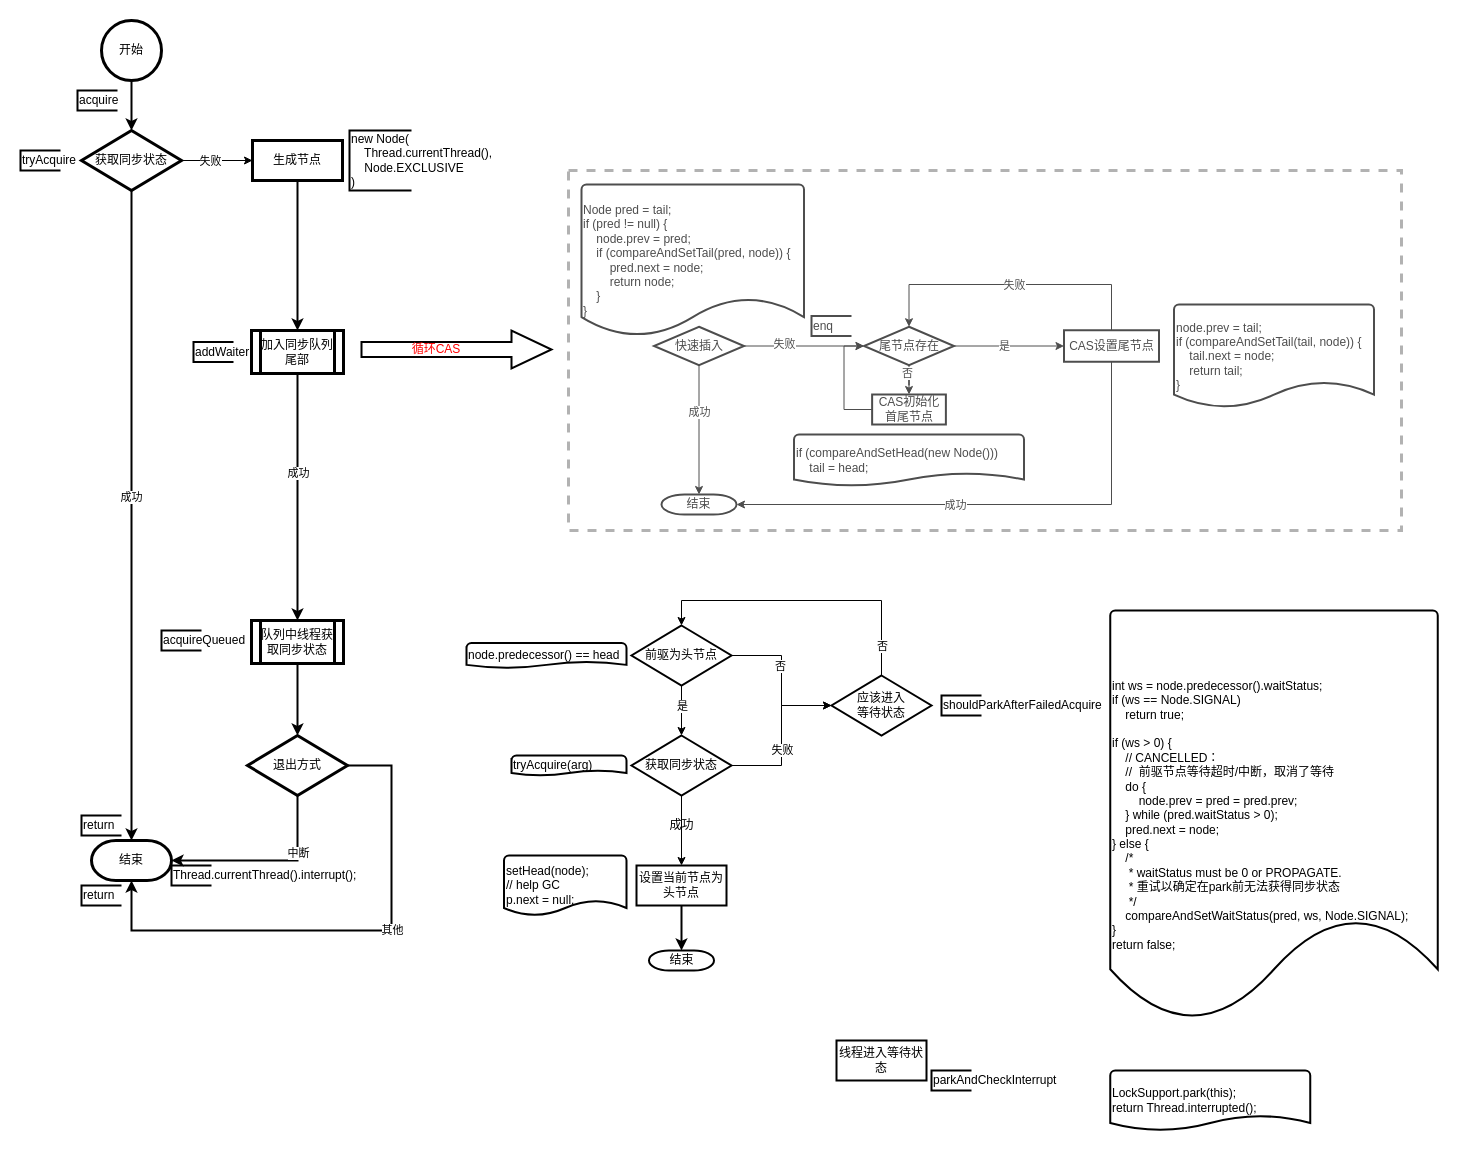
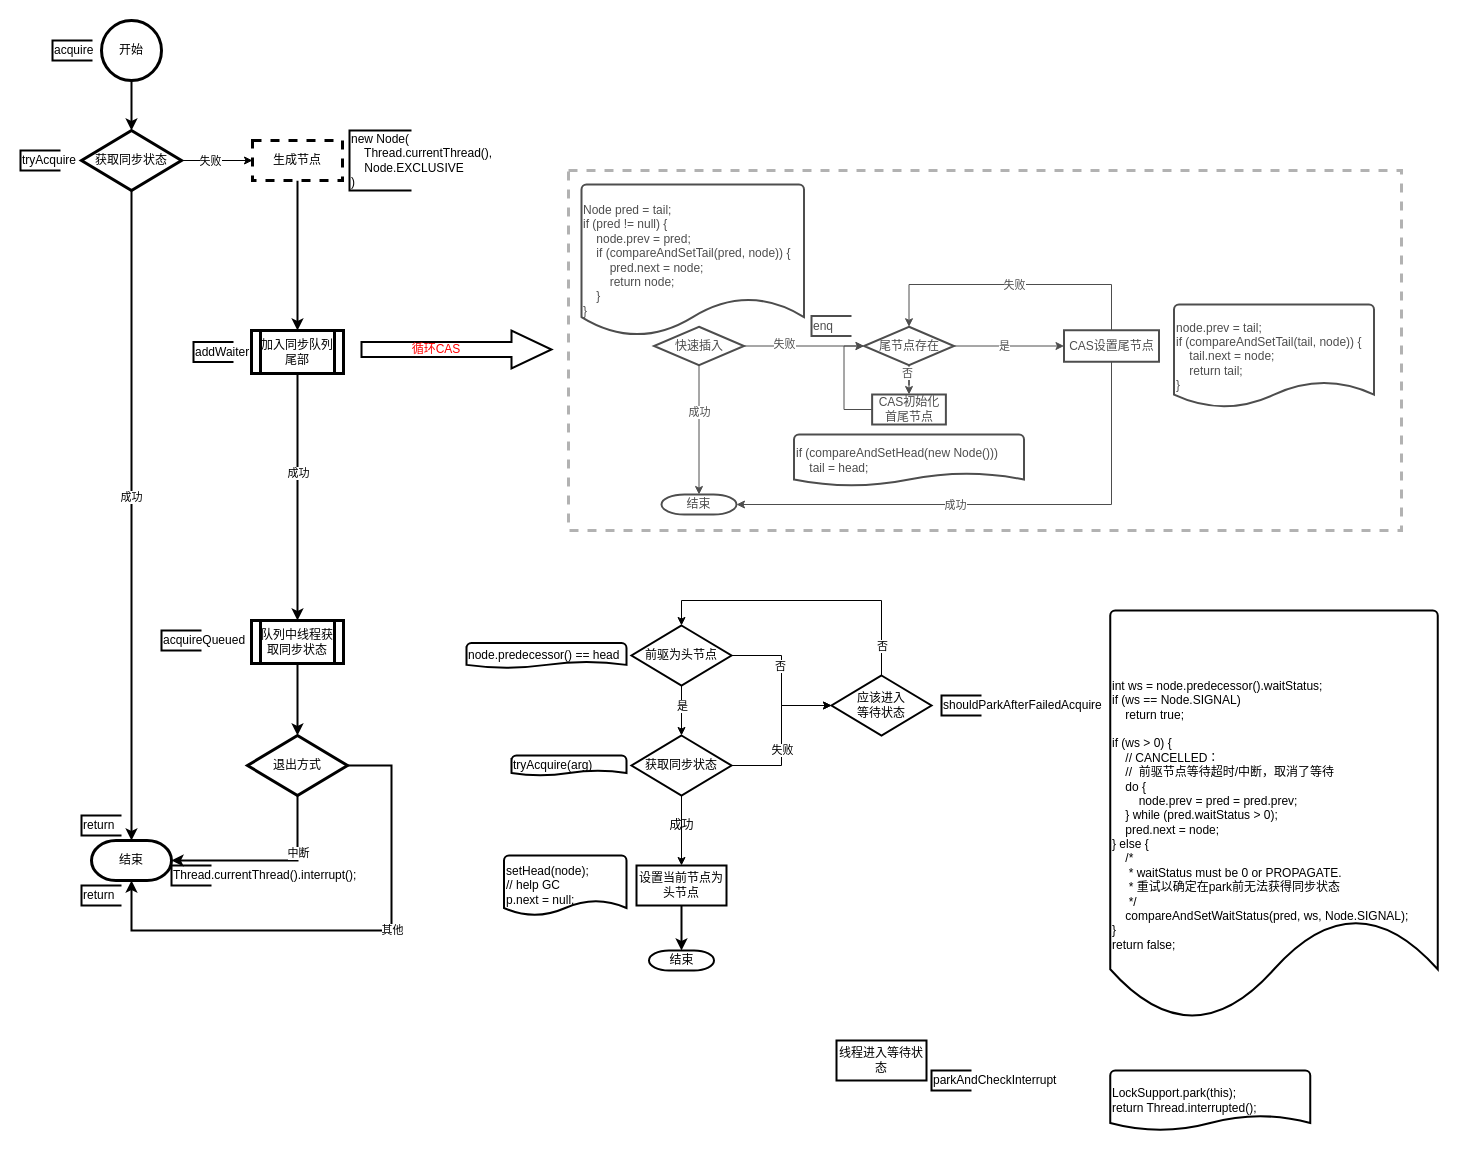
node "acquire": moved (98, 101) -> (73, 51)
node "生成节点": style solid -> dashed
